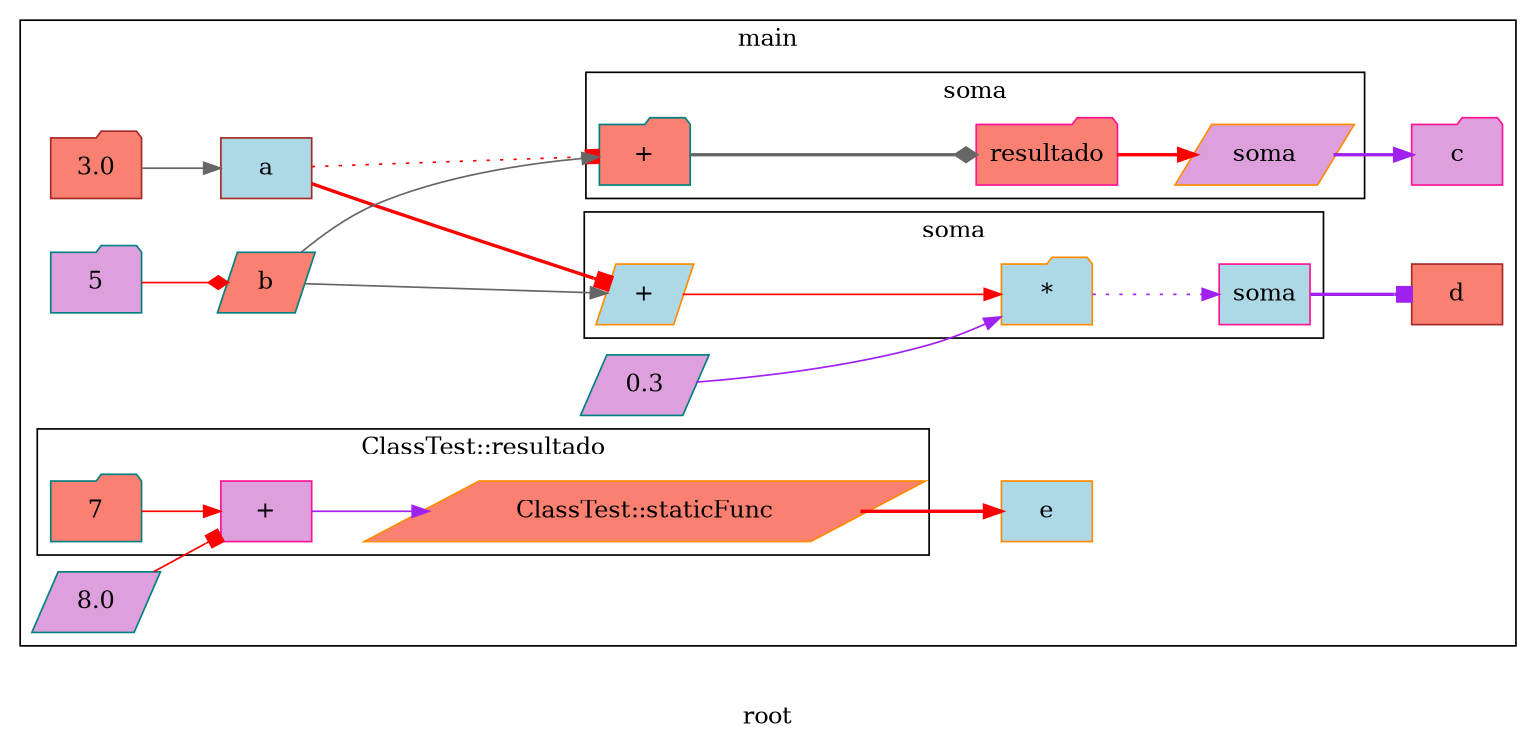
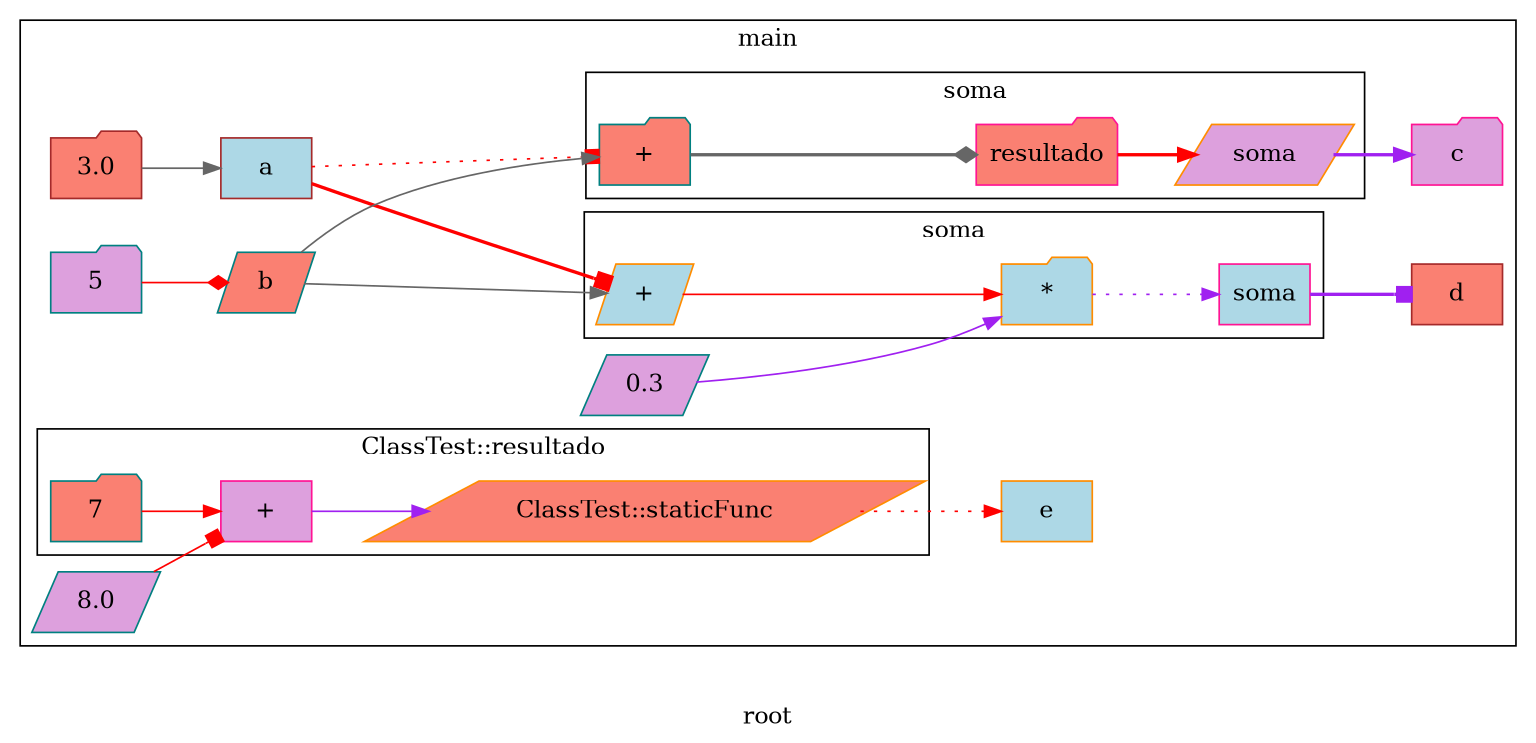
edge "ClassTest::staticFunc" -> "e": style bold -> dotted
